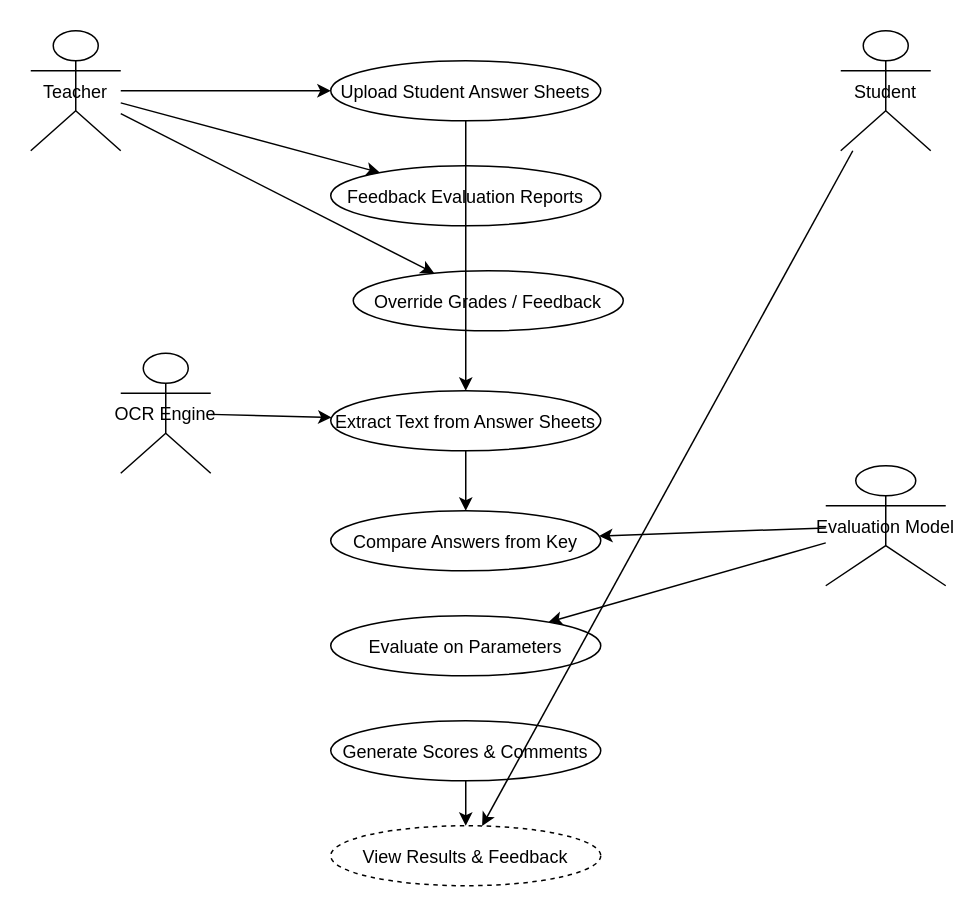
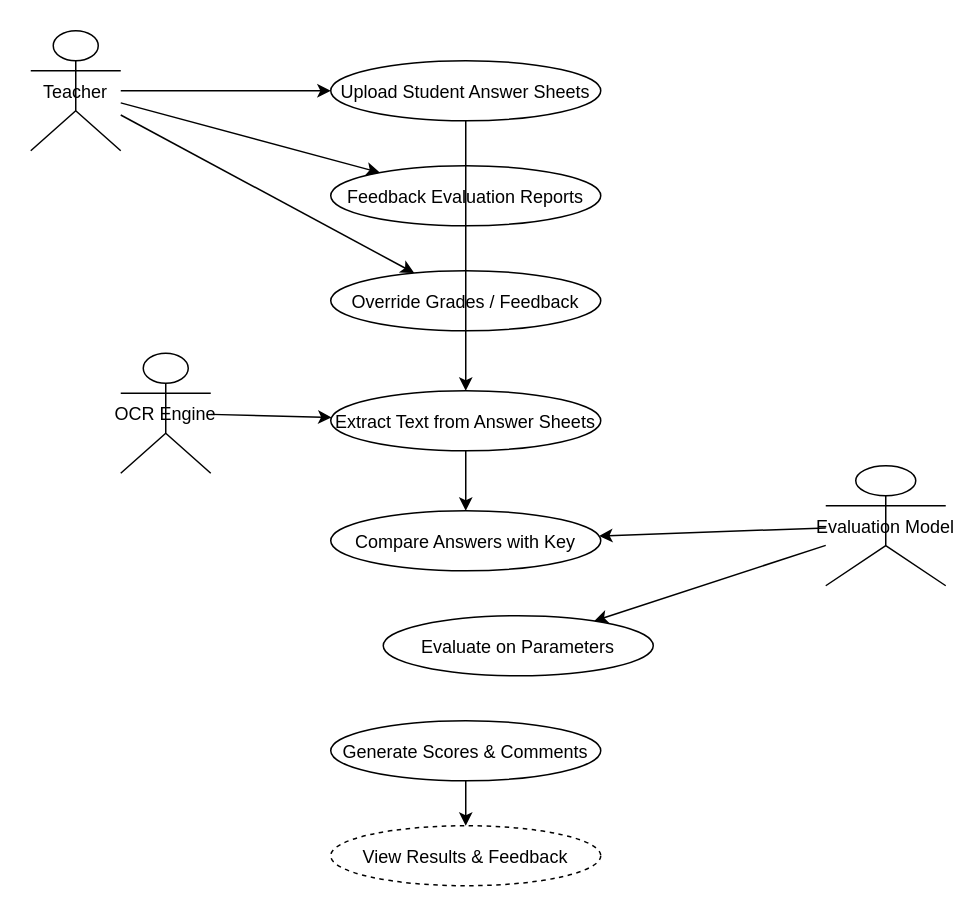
node "Student": removed
node "Override Grades / Feedback": moved (488, 301) -> (466, 301)
edge "Student" -> "View Results & Feedback": removed
node "Compare Answers from Key": label "Compare Answers from Key" -> "Compare Answers with Key"
node "Evaluate on Parameters": moved (466, 646) -> (518, 646)
